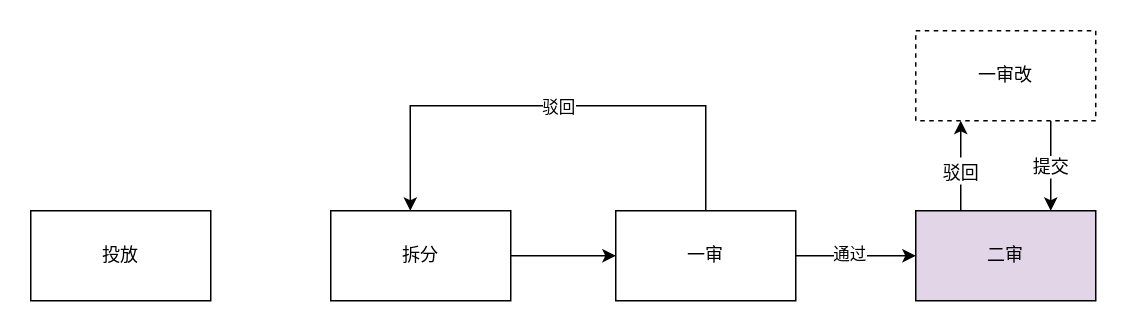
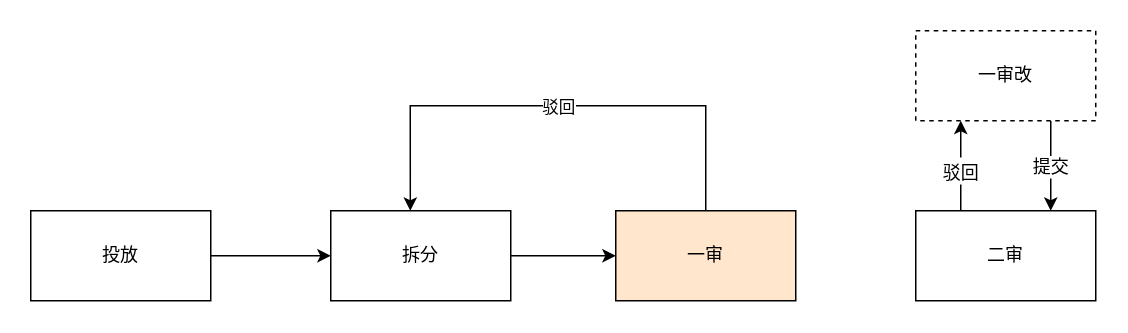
edge "投放" -> "拆分": added
node "一审": fillcolor #ffffff -> #ffe6cc
edge "一审" -> "二审": removed, label "通过"
node "二审": fillcolor #e1d5e7 -> #ffffff
